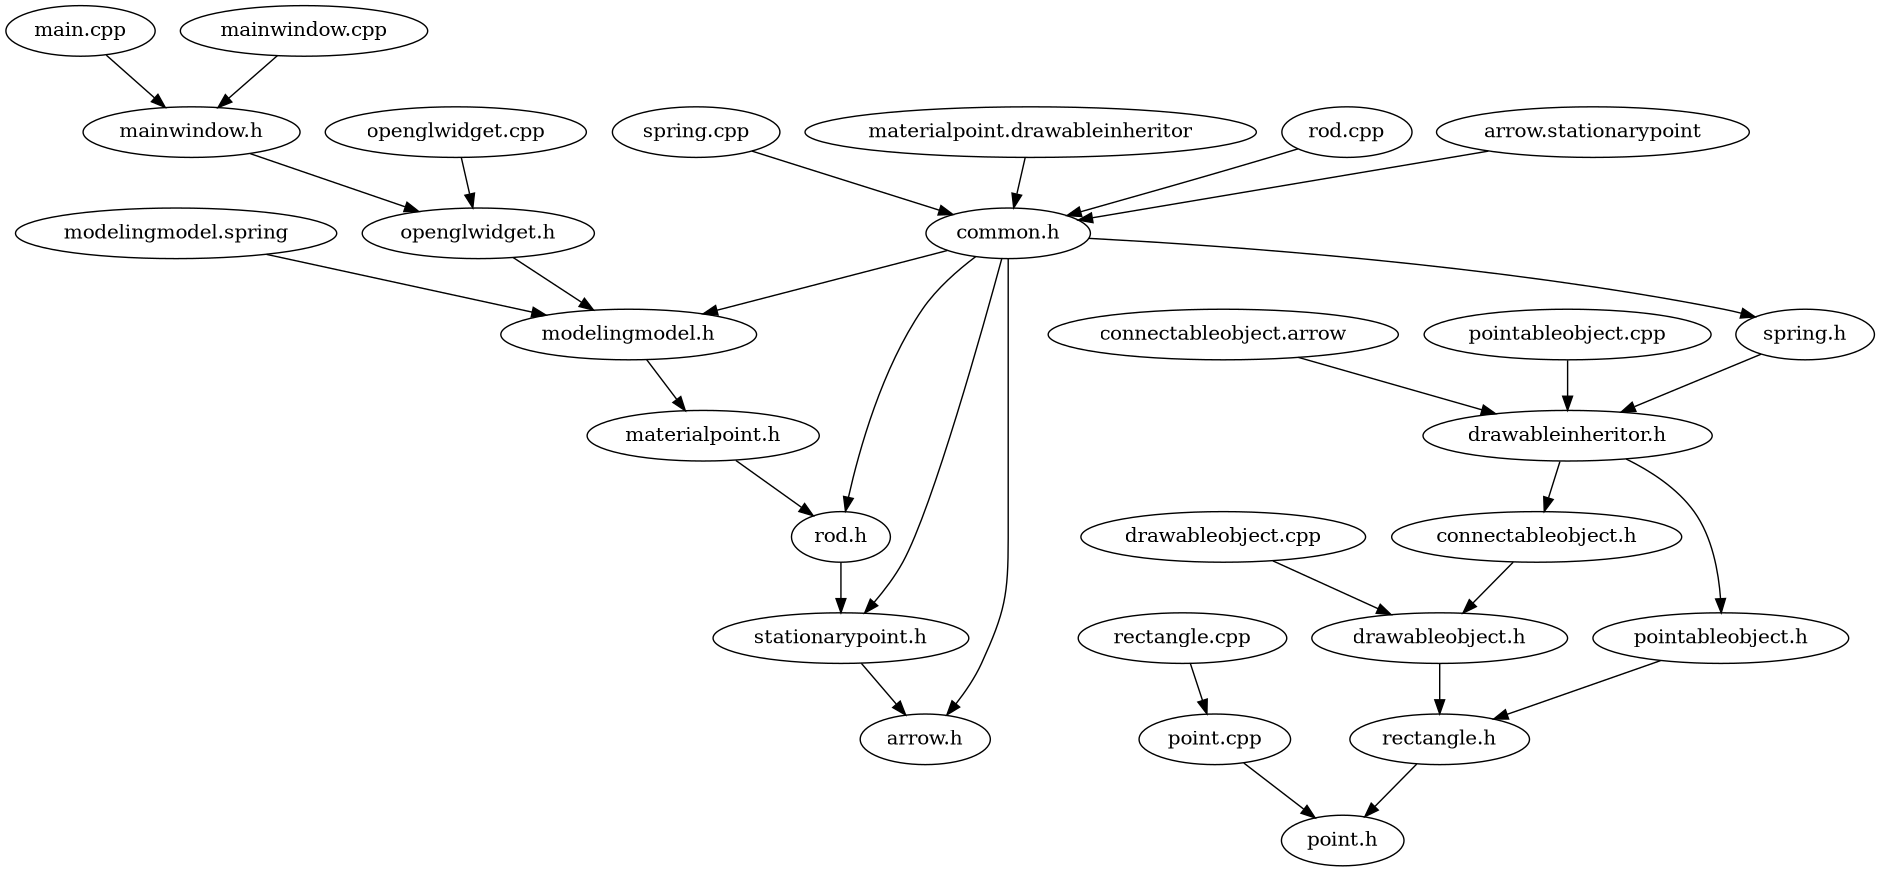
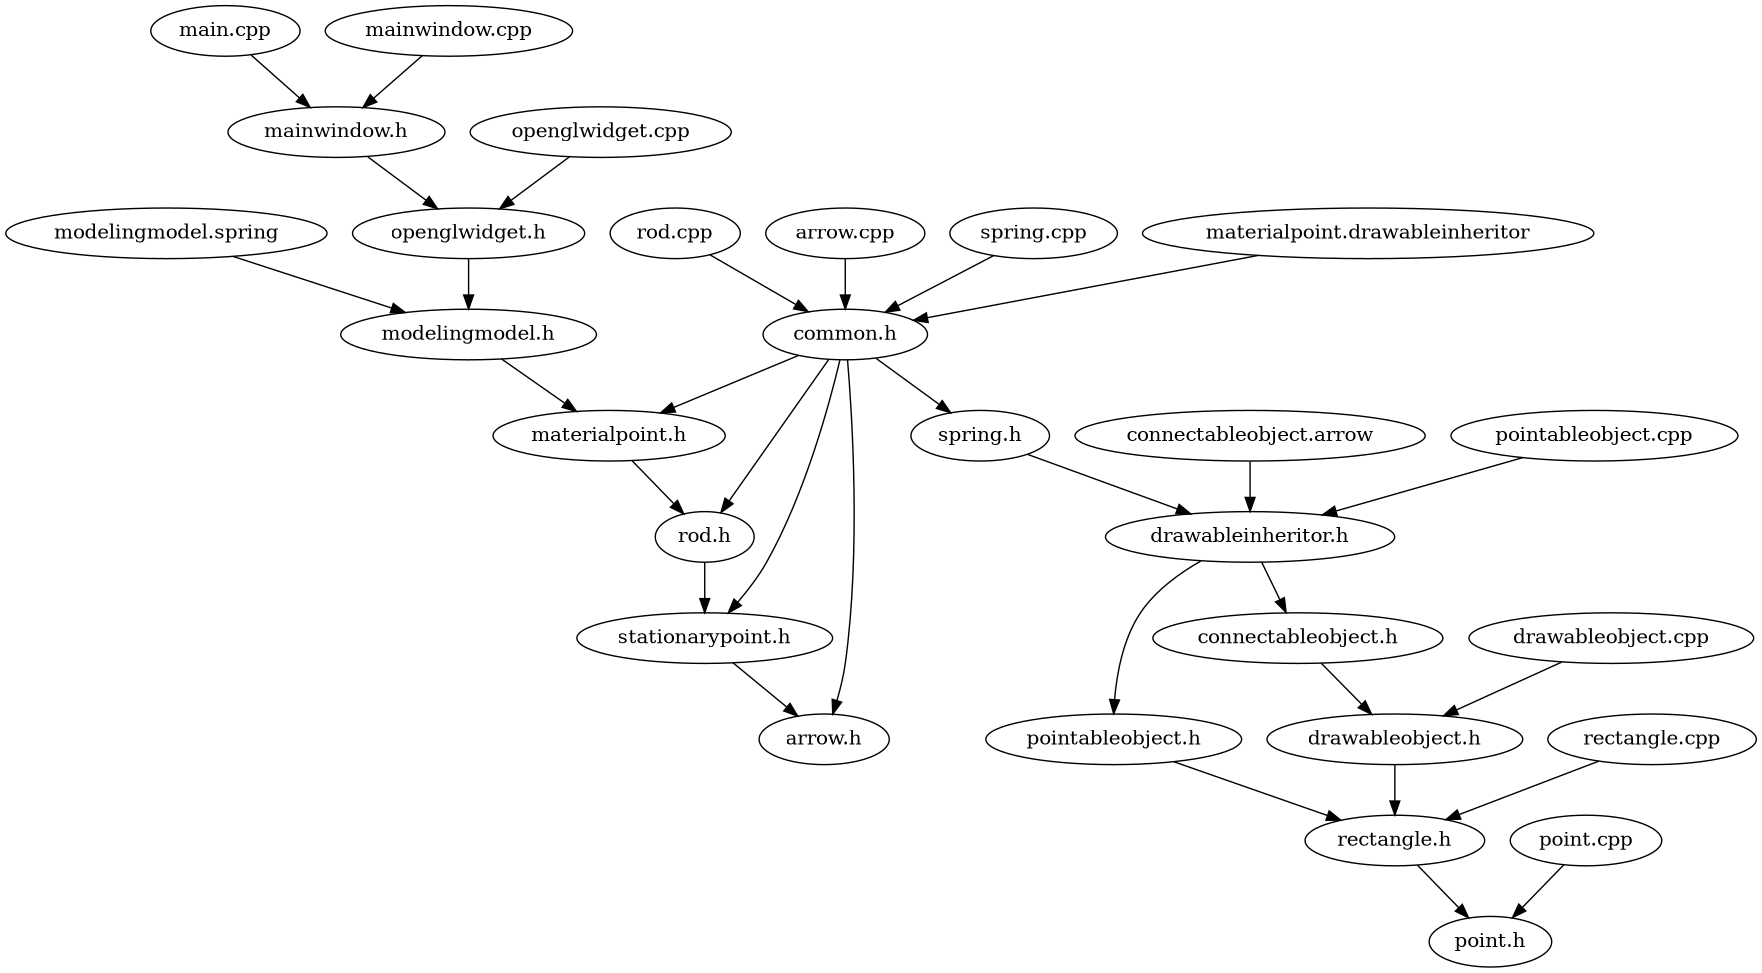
node "arrow.stationarypoint": label "arrow.stationarypoint" -> "arrow.cpp"
edge "common.h" -> "modelingmodel.h": now "common.h" -> "materialpoint.h"
edge "rectangle.cpp" -> "point.cpp": now "rectangle.cpp" -> "rectangle.h"
